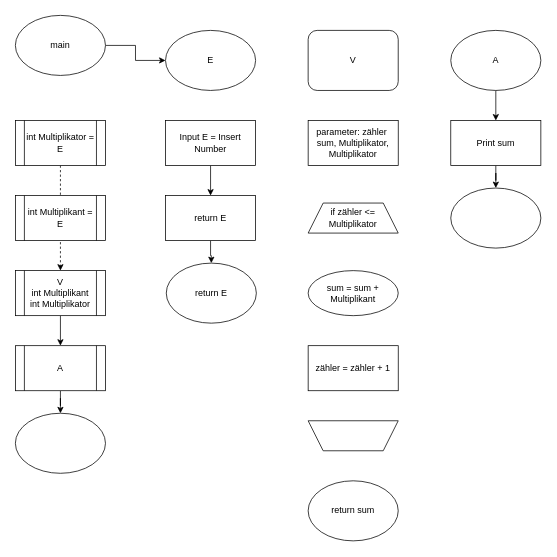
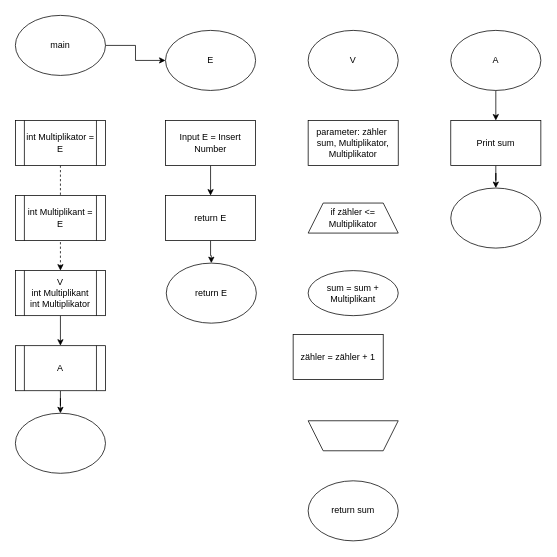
node "V": shape rounded rectangle -> ellipse
node "zähler = zähler + 1": moved (353, 368) -> (338, 357)
